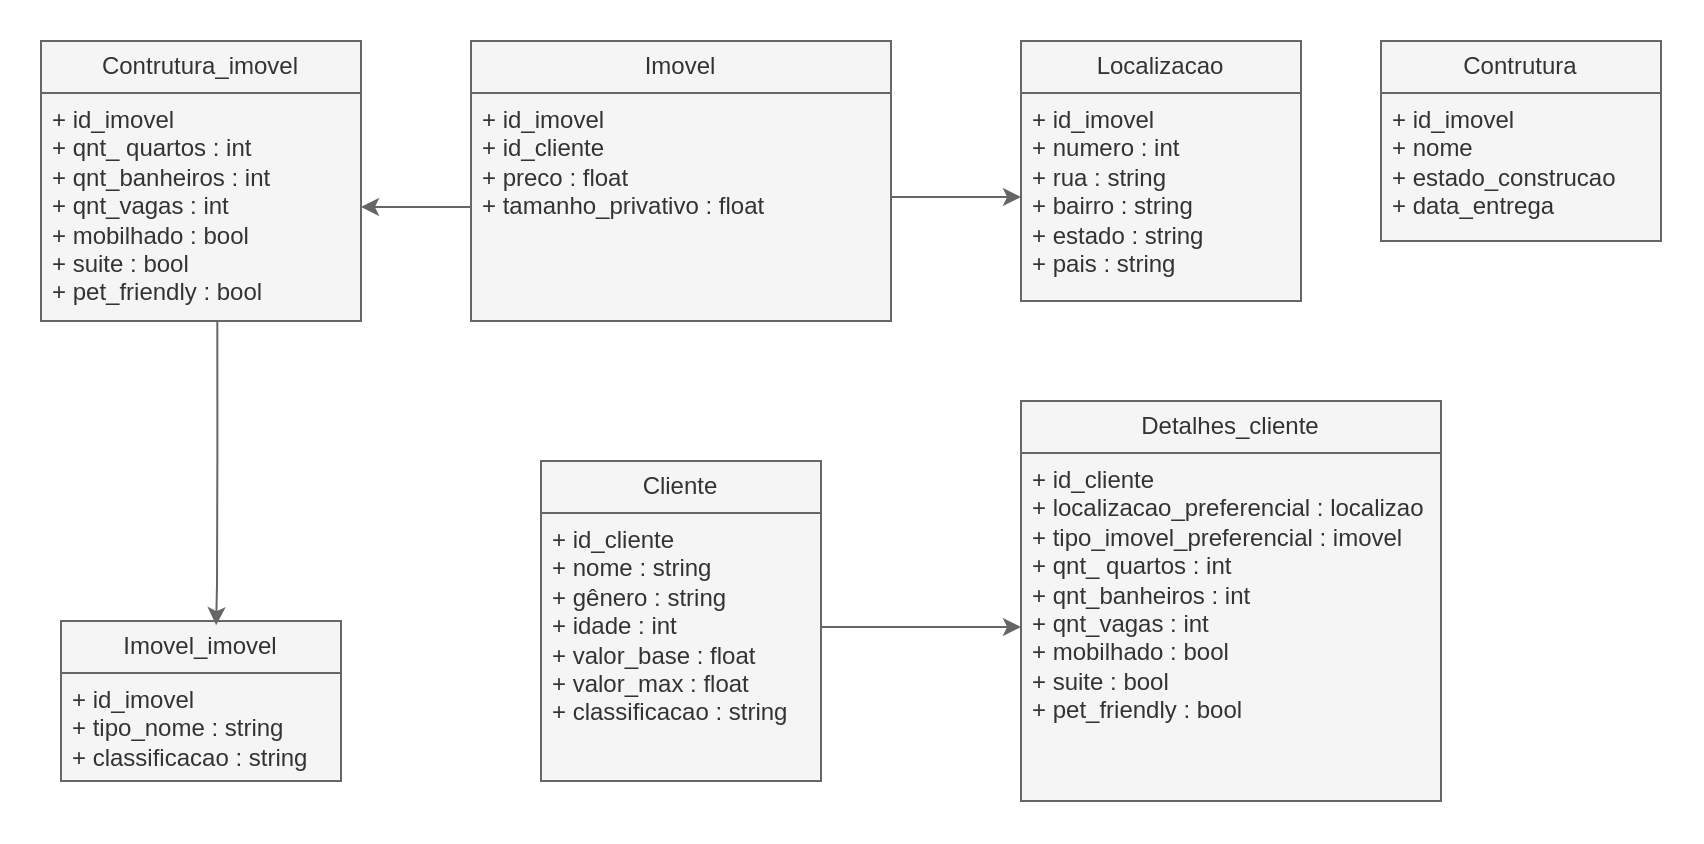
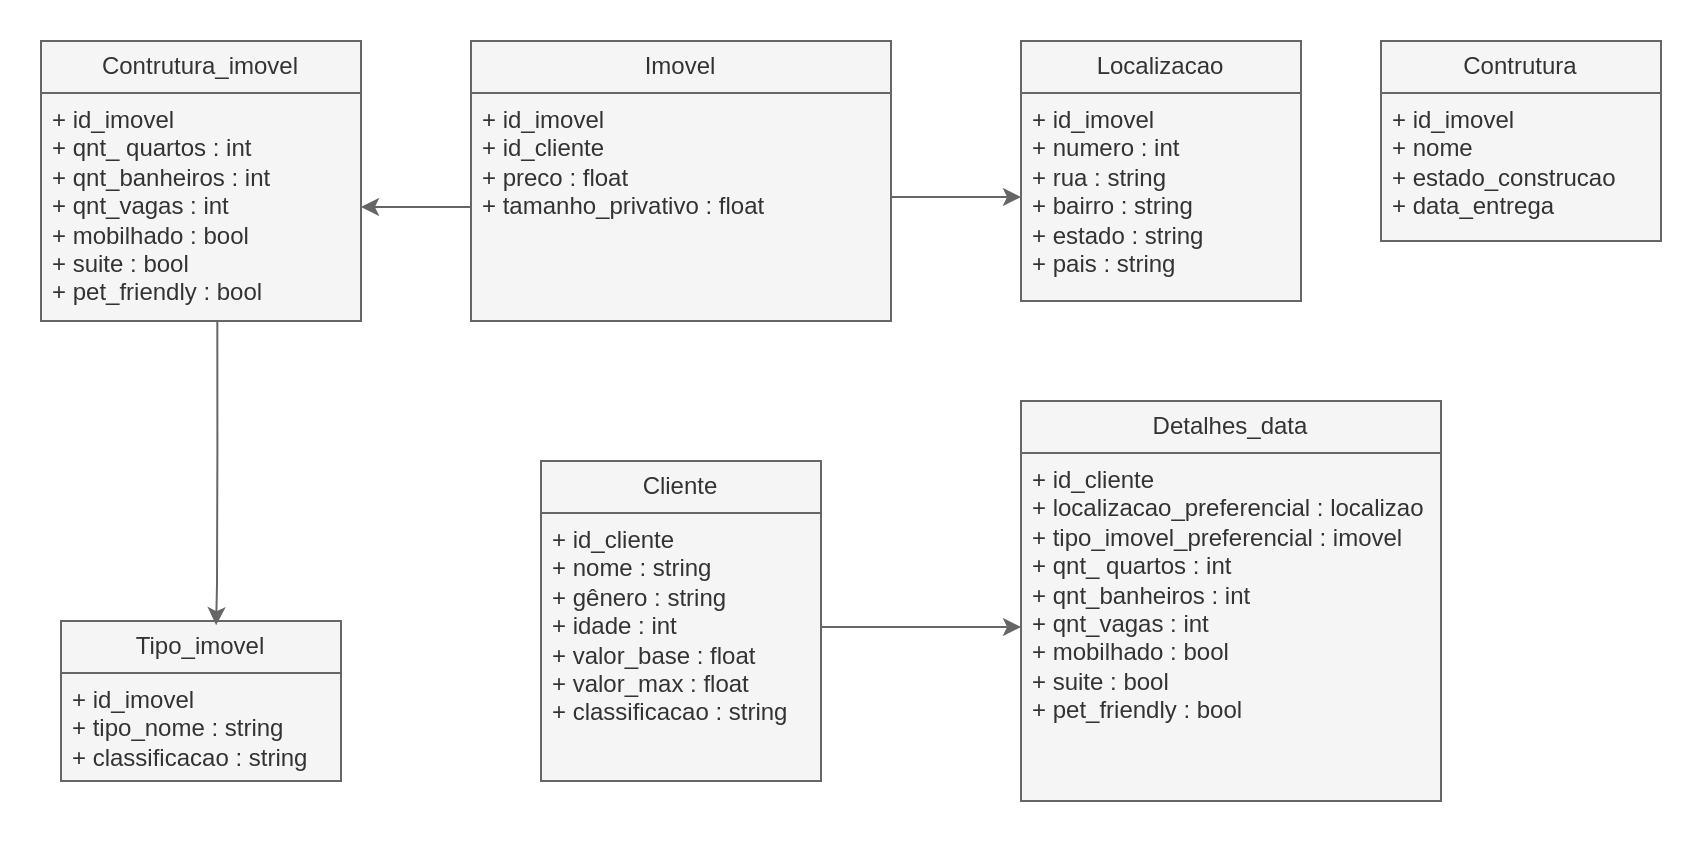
node "Detalhes_cliente": label "Detalhes_cliente" -> "Detalhes_data"
node "Imovel_imovel": label "Imovel_imovel" -> "Tipo_imovel"
